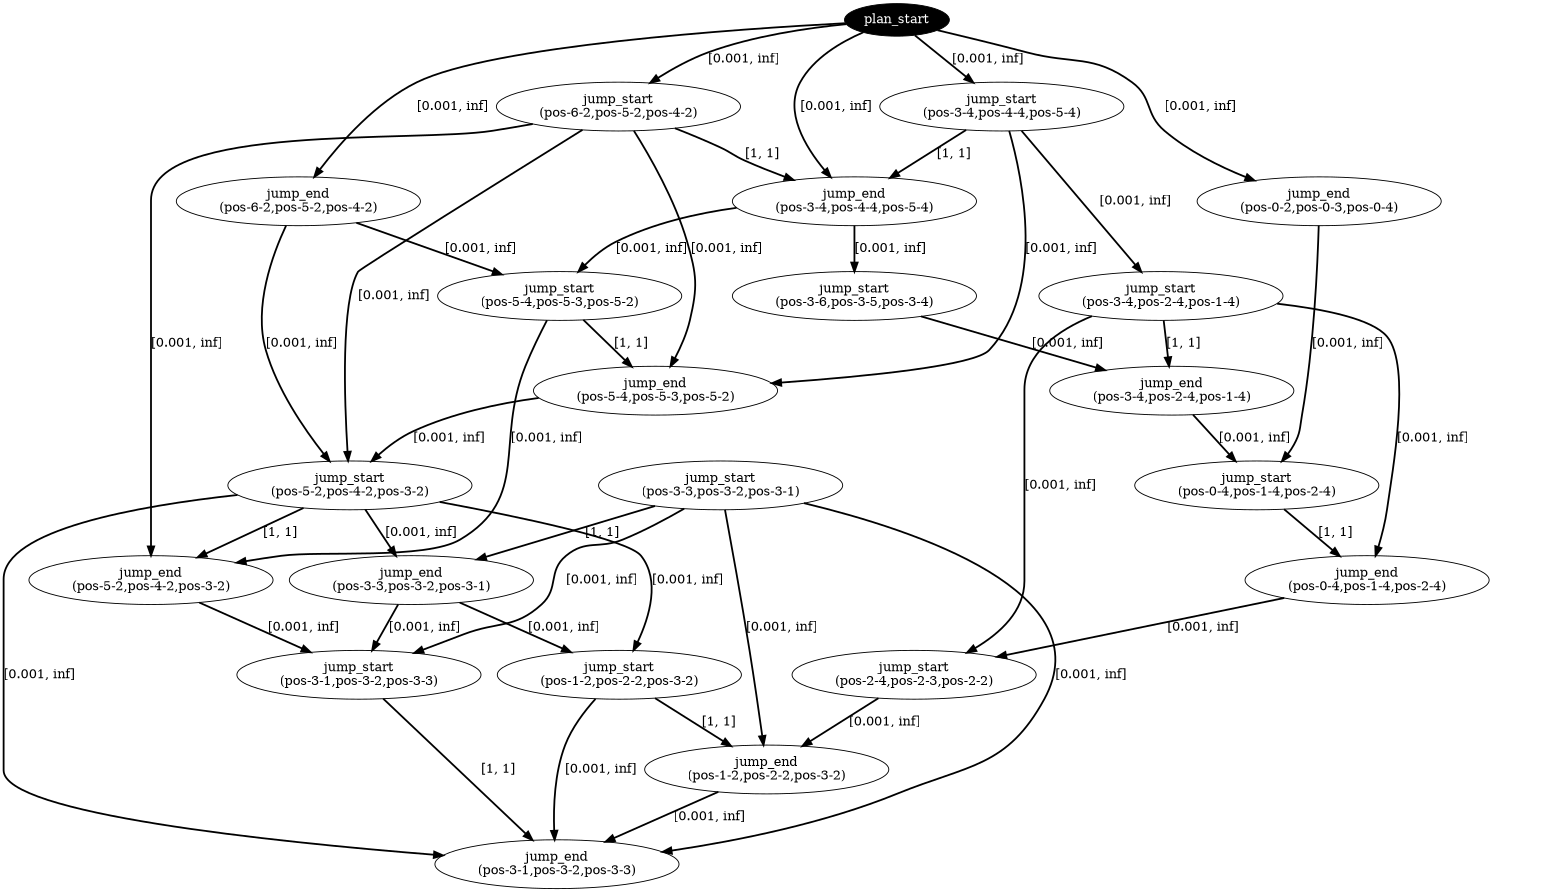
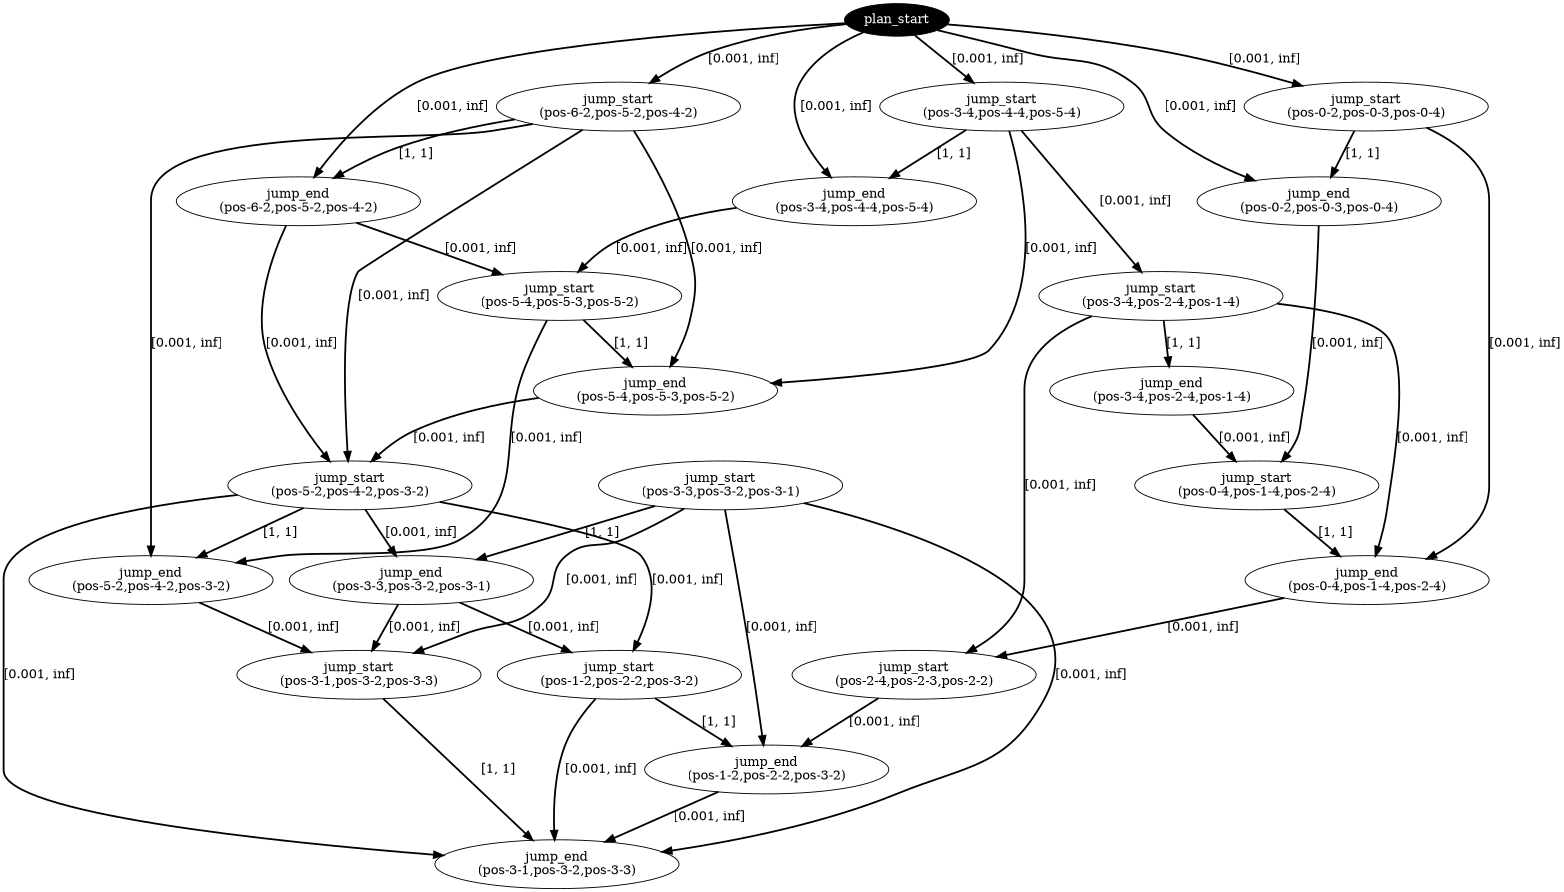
node "jump_start (pos-0-2,pos-0-3,pos-0-4)": added
edge "jump_start (pos-6-2,pos-5-2,pos-4-2)" -> "jump_end (pos-3-4,pos-4-4,pos-5-4)": now "jump_start (pos-6-2,pos-5-2,pos-4-2)" -> "jump_end (pos-6-2,pos-5-2,pos-4-2)"
node "jump_start (pos-3-6,pos-3-5,pos-3-4)": removed
